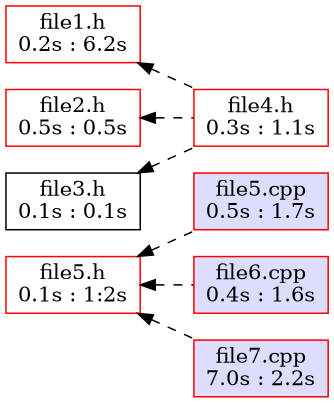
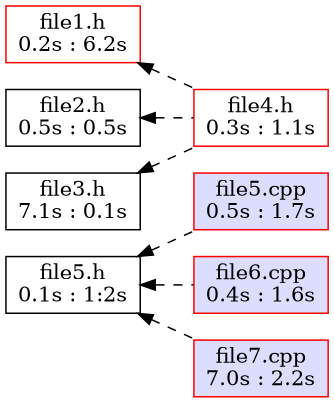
node "file2.h 0.5s : 0.5s": color red -> black
node "file3.h 0.1s : 0.1s": label "file3.h 0.1s : 0.1s" -> "file3.h 7.1s : 0.1s"
node "file5.h 0.1s : 1:2s": color red -> black
